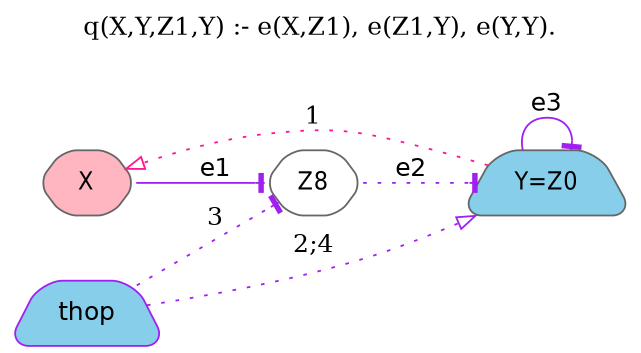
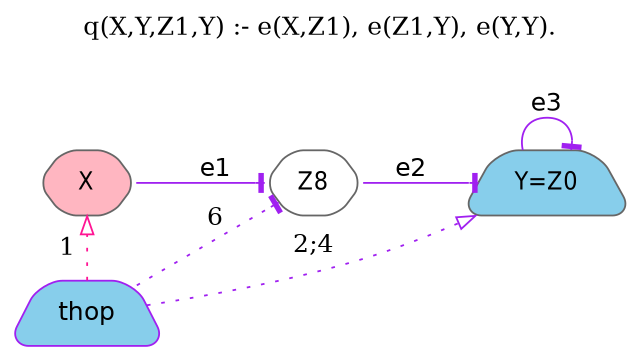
edge "Y=Z0" -> "X": now "thop" -> "X"
edge "Z8" -> "Y=Z0": style dotted -> solid
edge "thop" -> "Z8": label "3" -> "6"
